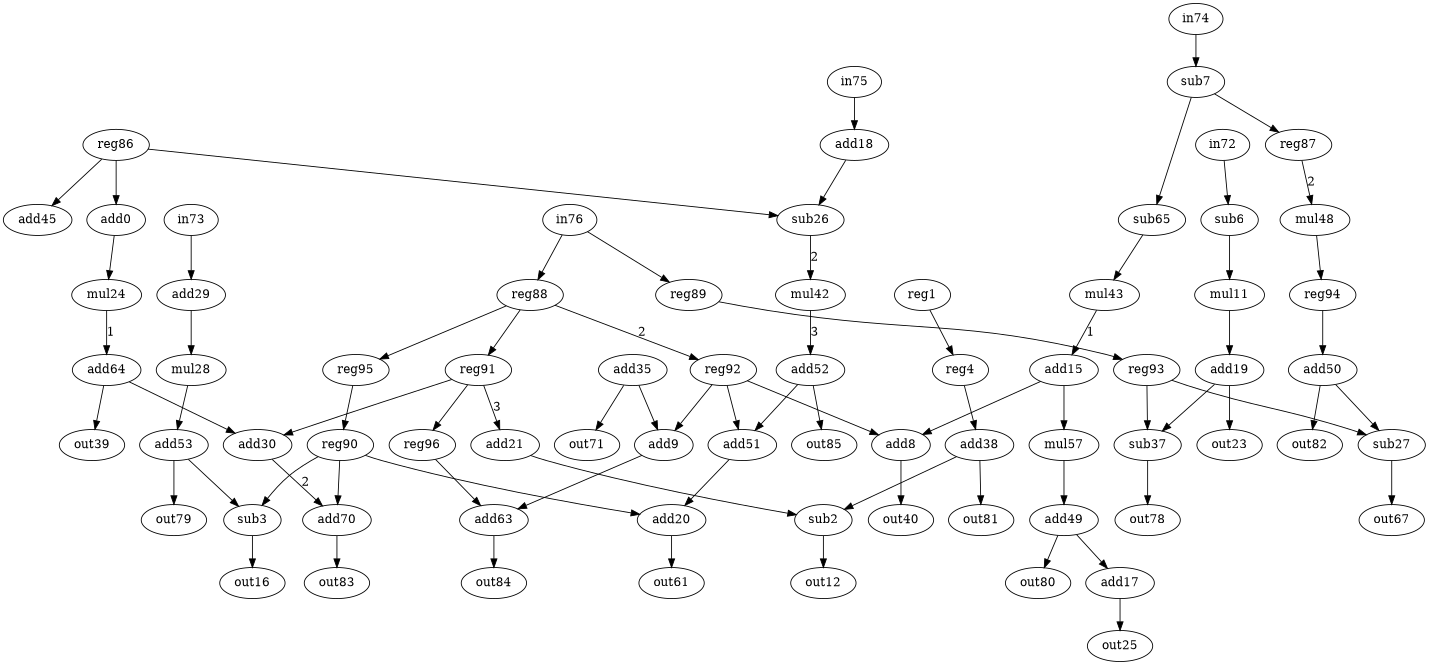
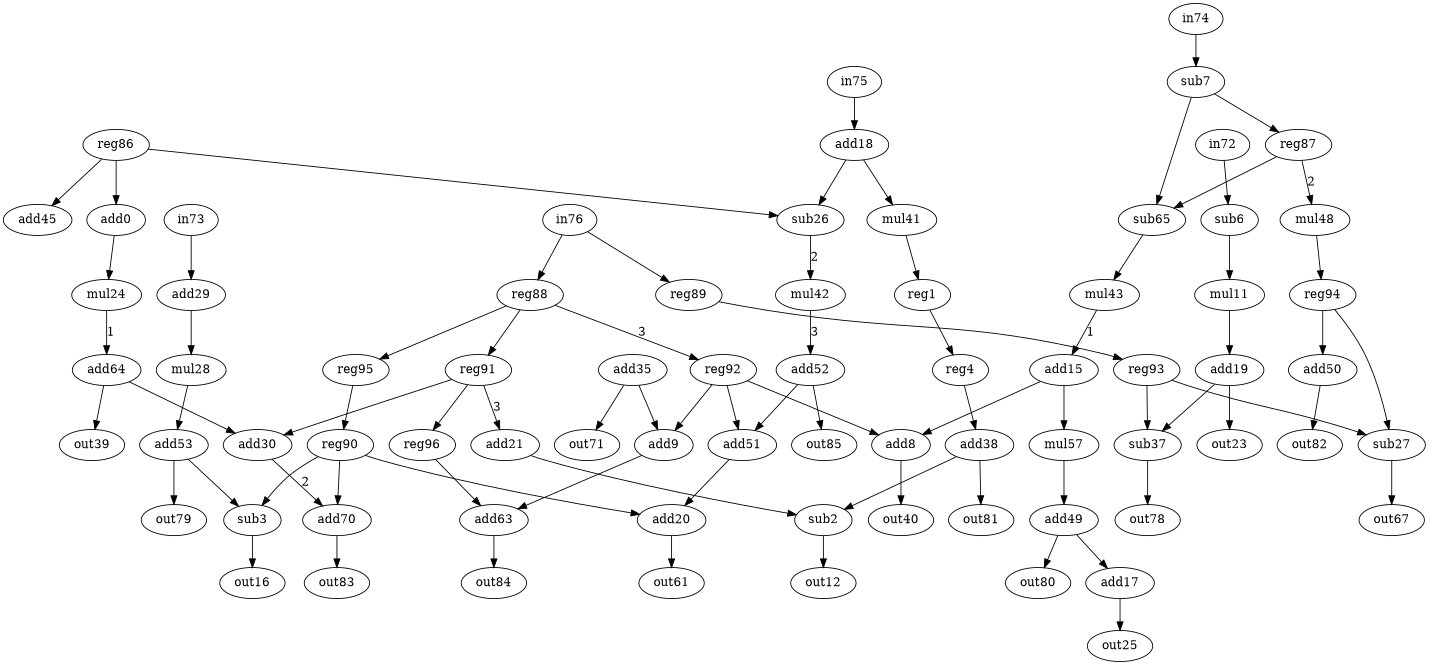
edge "reg87" -> "sub65": added
node "mul41": added
edge "reg88" -> "reg92": label "2" -> "3"
edge "add50" -> "sub27": now "reg94" -> "sub27"
